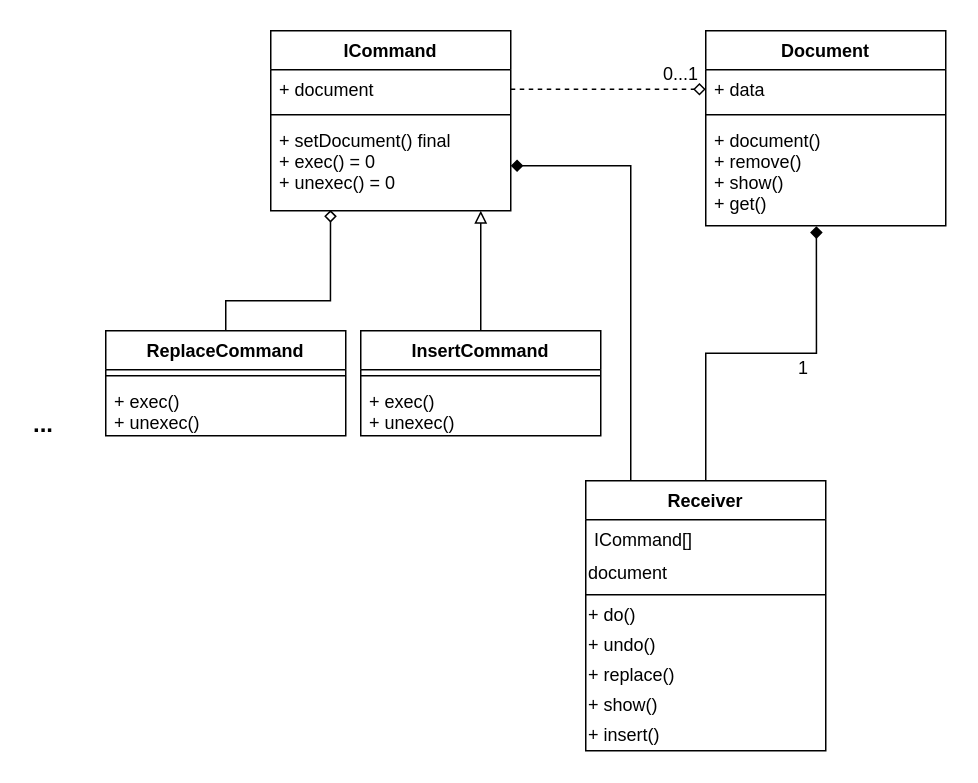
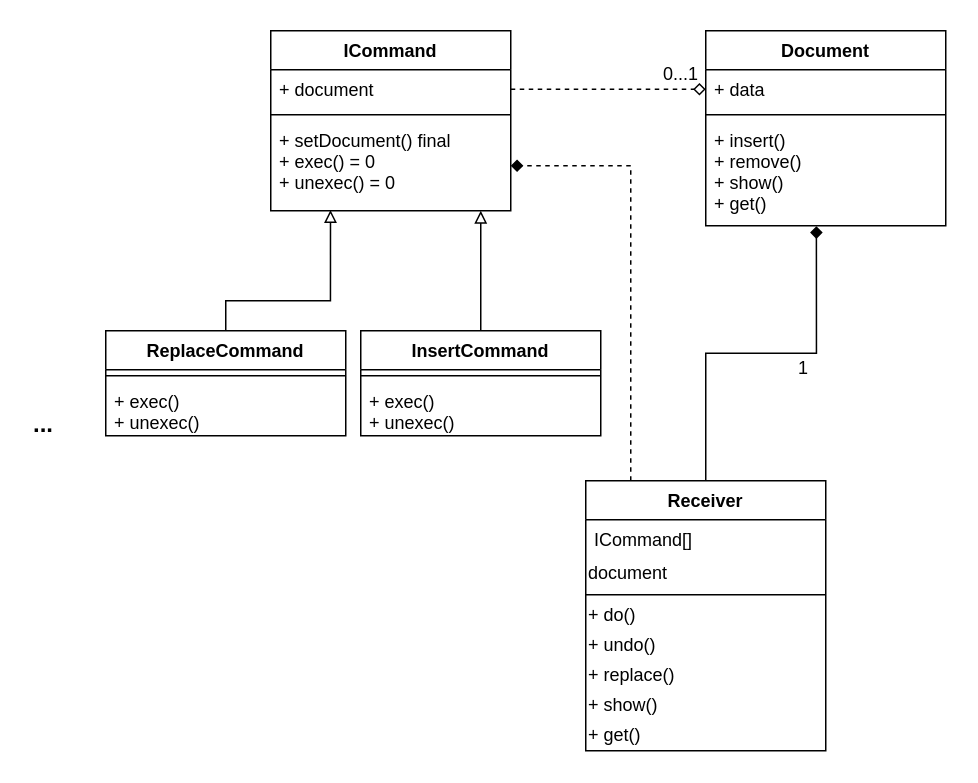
node "+ document() + remove() + show() + get()": label "+ document() + remove() + show() + get()" -> "+ insert() + remove() + show() + get()"
edge "ReplaceCommand" -> "+ setDocument() final + exec() = 0 + unexec() = 0": arrowhead diamond -> block
edge "Receiver" -> "+ setDocument() final + exec() = 0 + unexec() = 0": style solid -> dashed
node "+ insert()": label "+ insert()" -> "+ get()"
